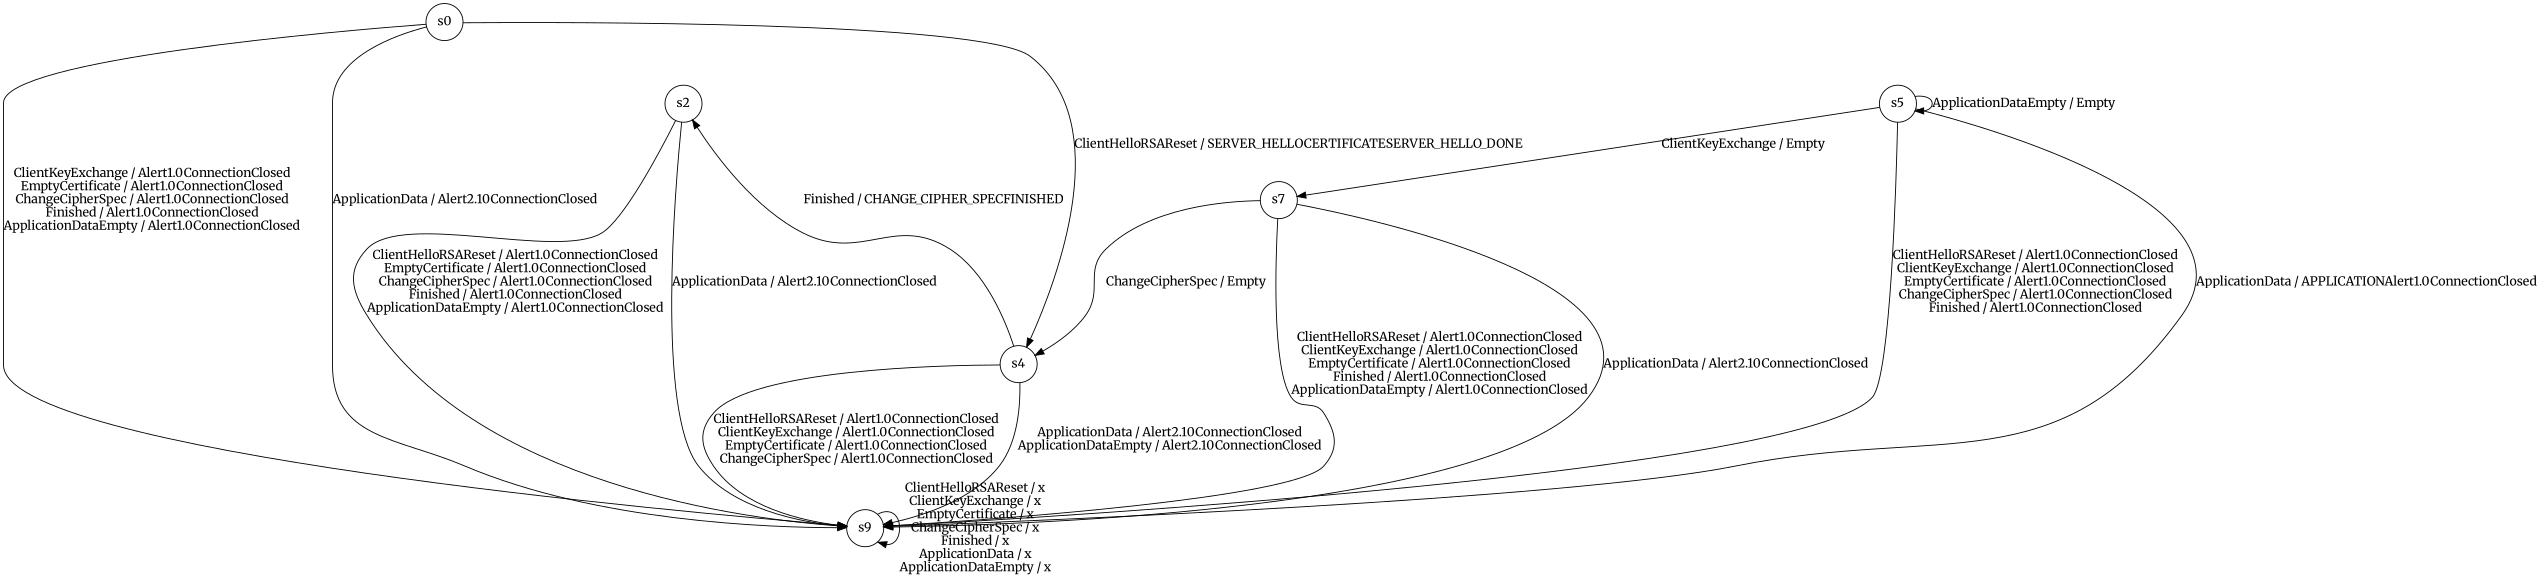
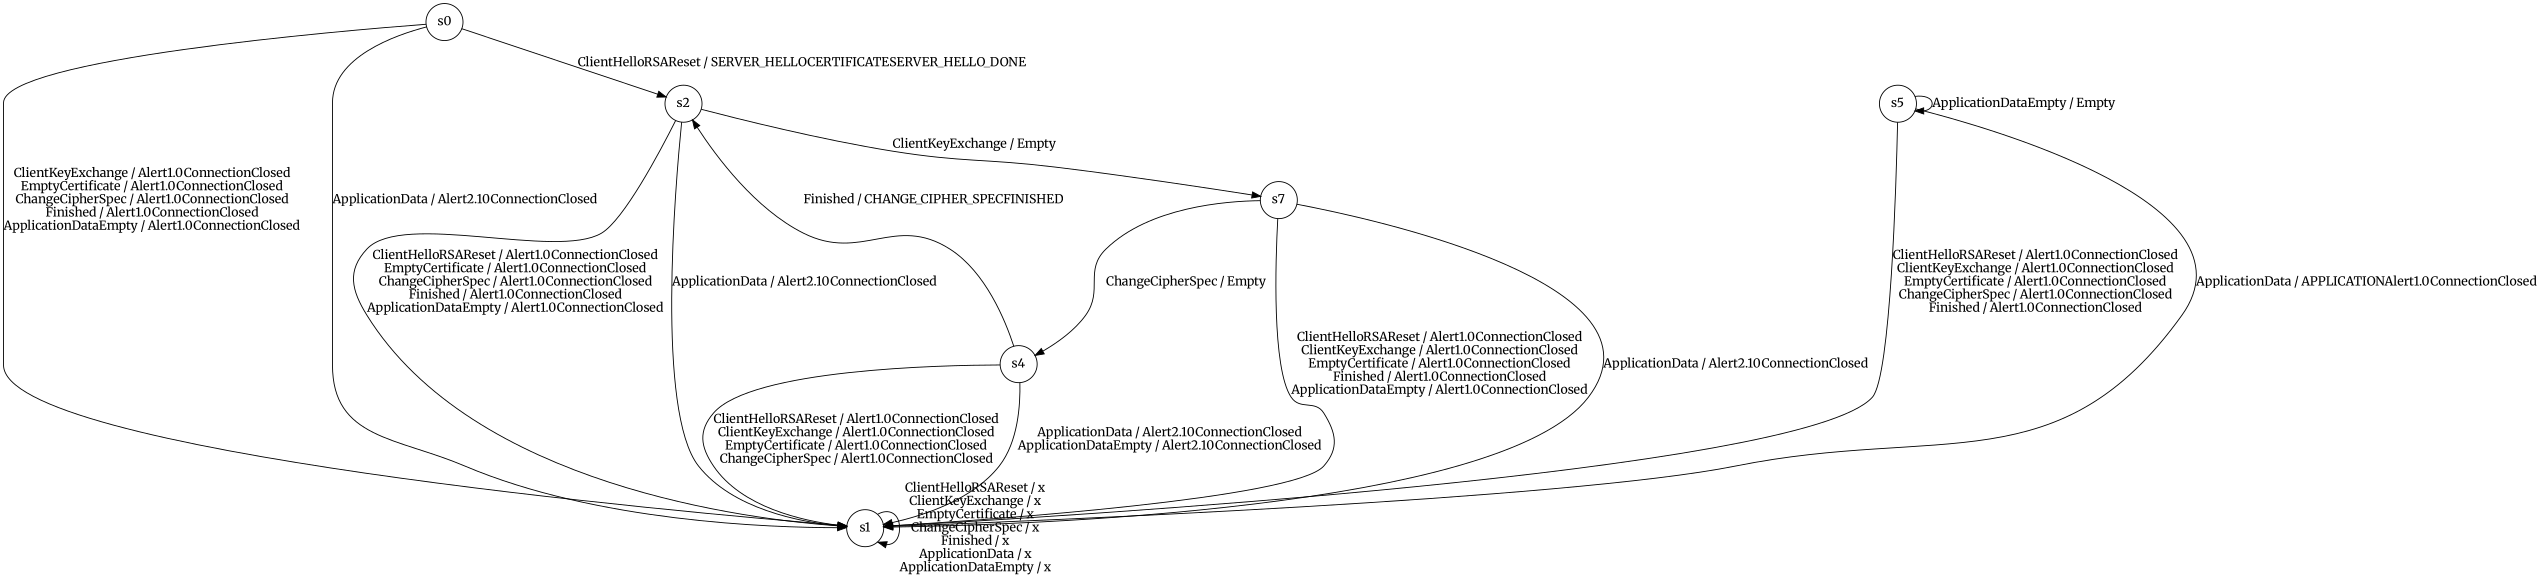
edge "s0" -> "s4": now "s0" -> "s2"
edge "s5" -> "s7": now "s2" -> "s7"
node "s9": label "s9" -> "s1"
